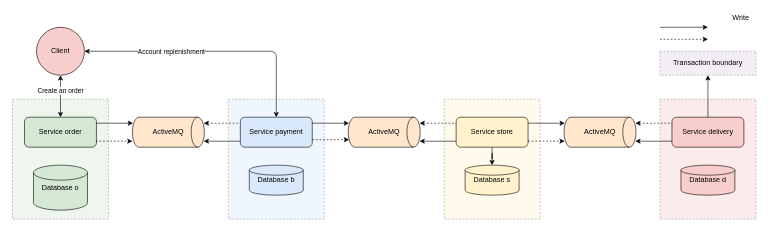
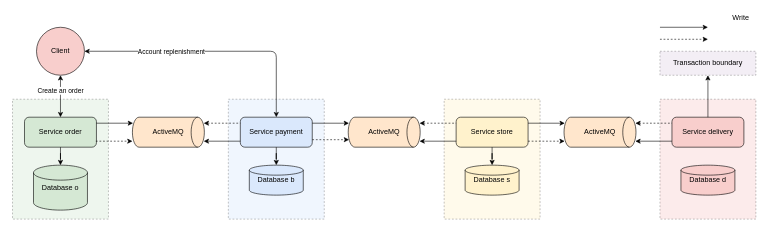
edge "Service payment" -> "Database b": added
edge "Service order" -> "Database o": added
